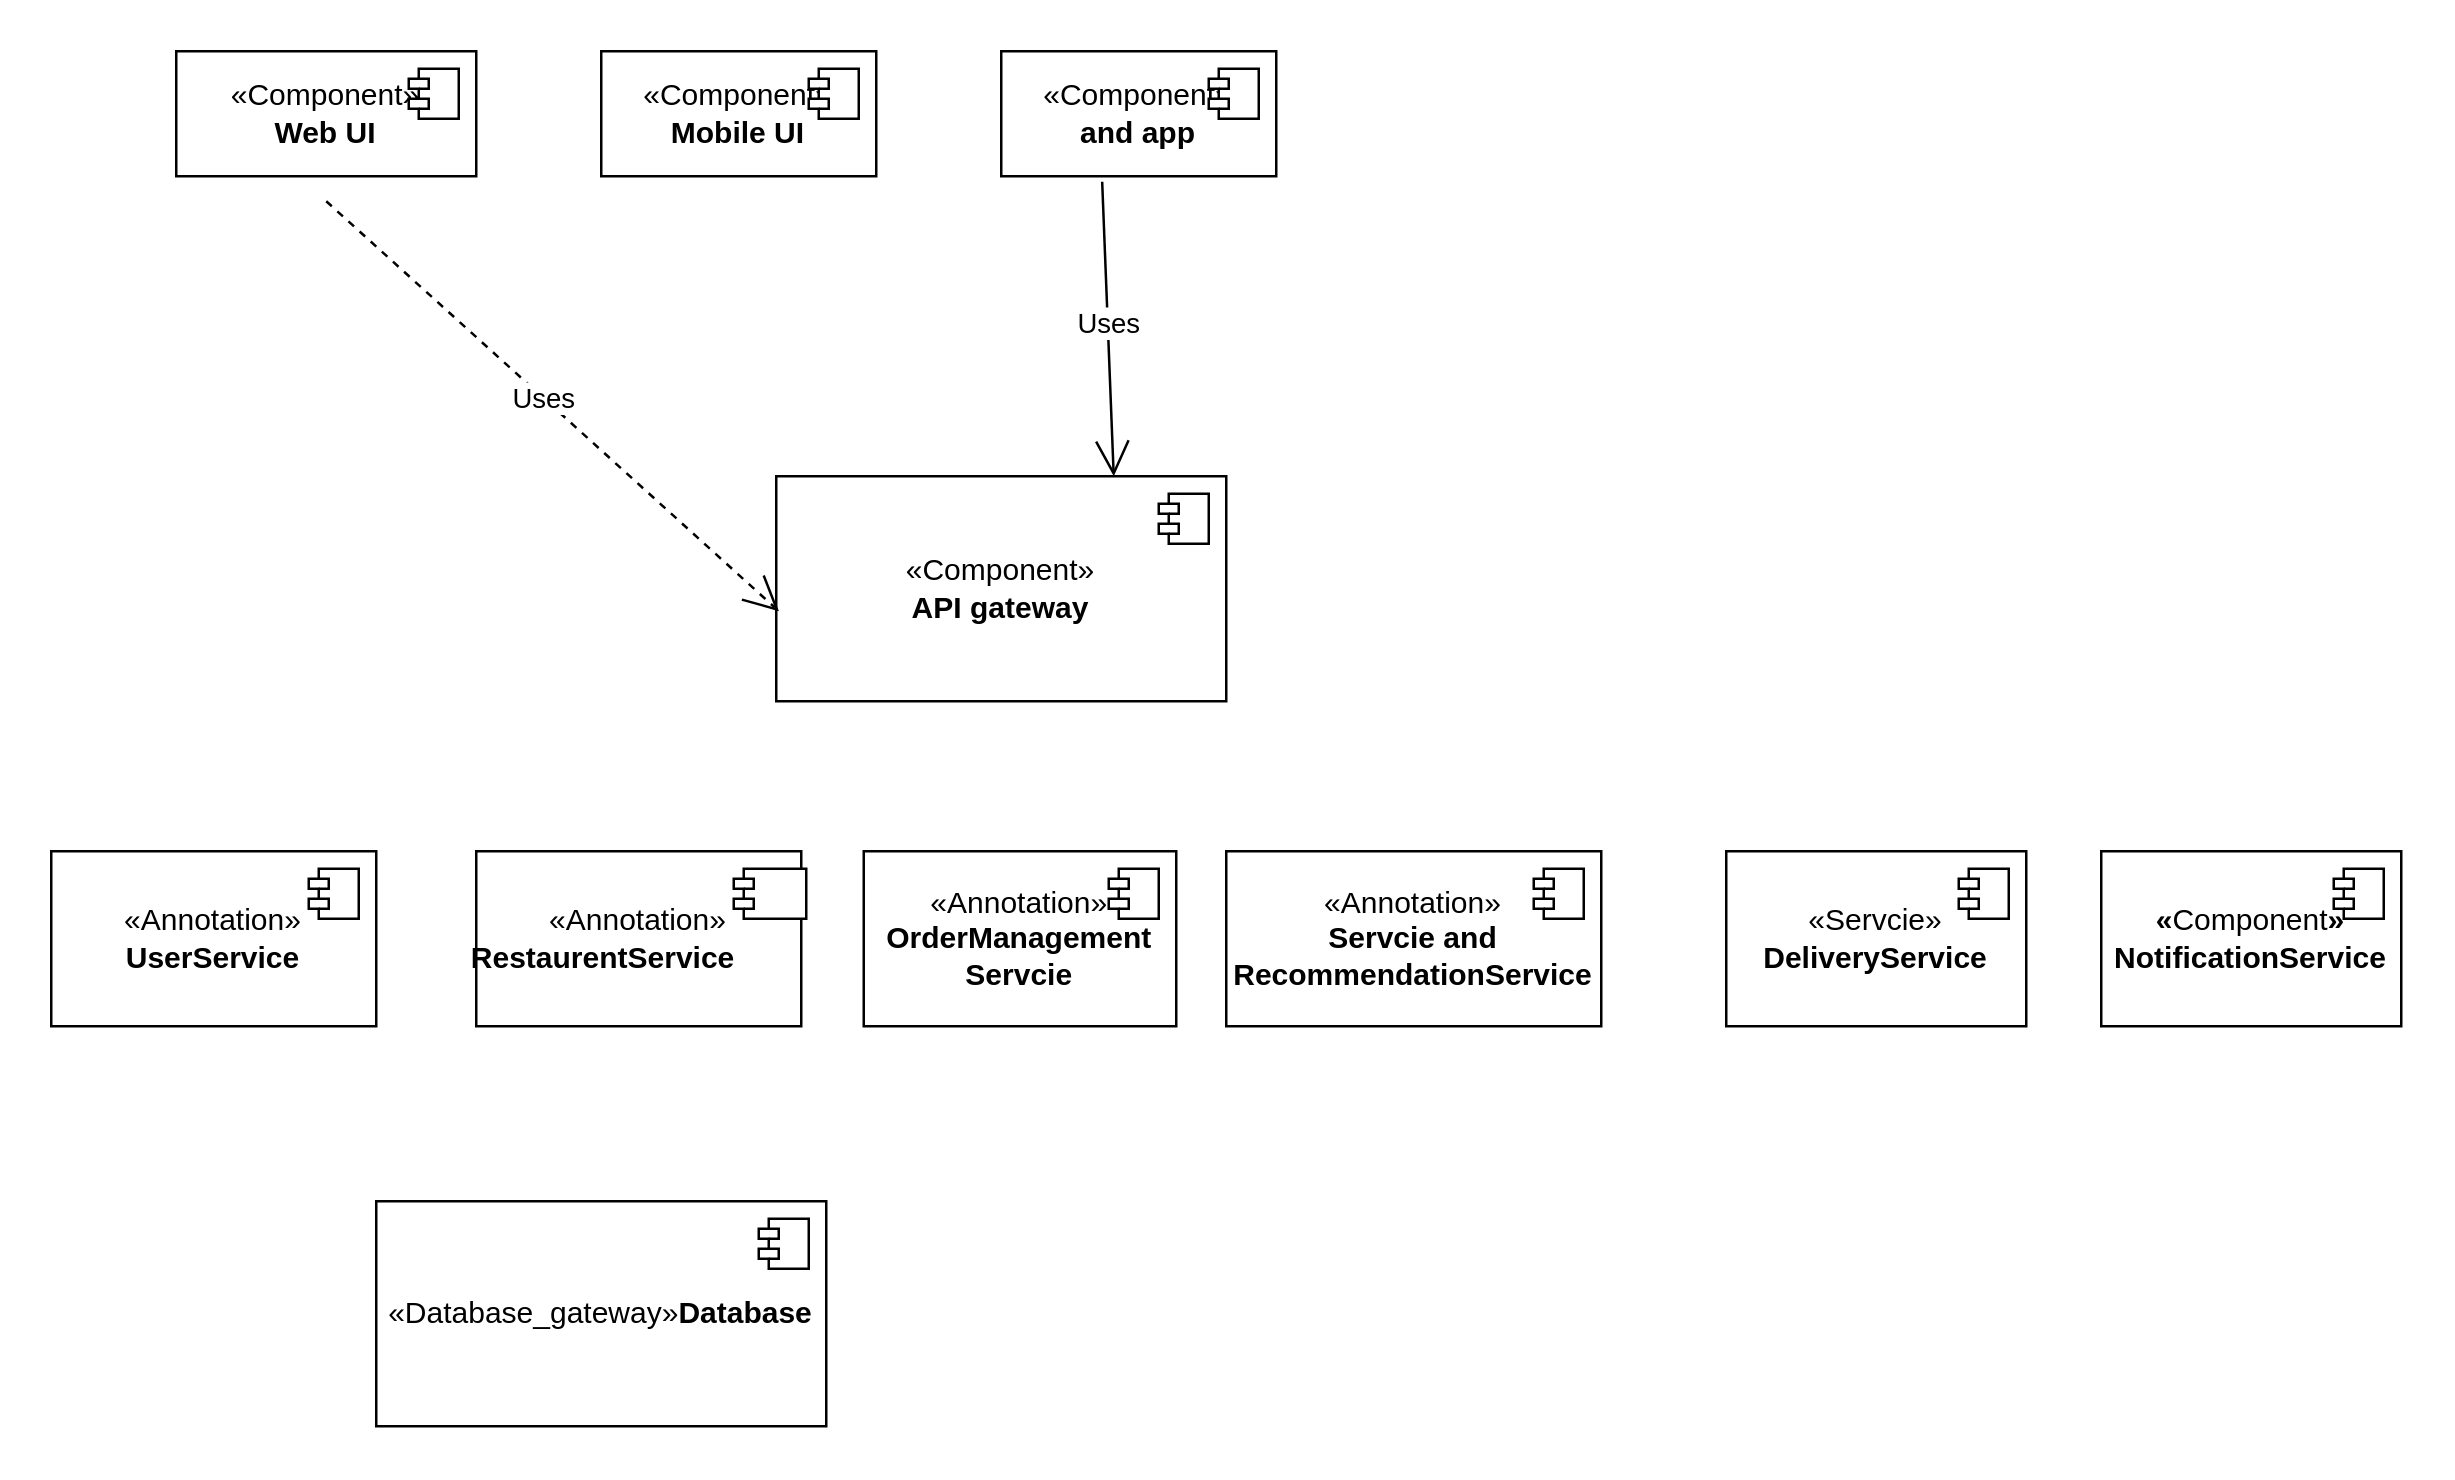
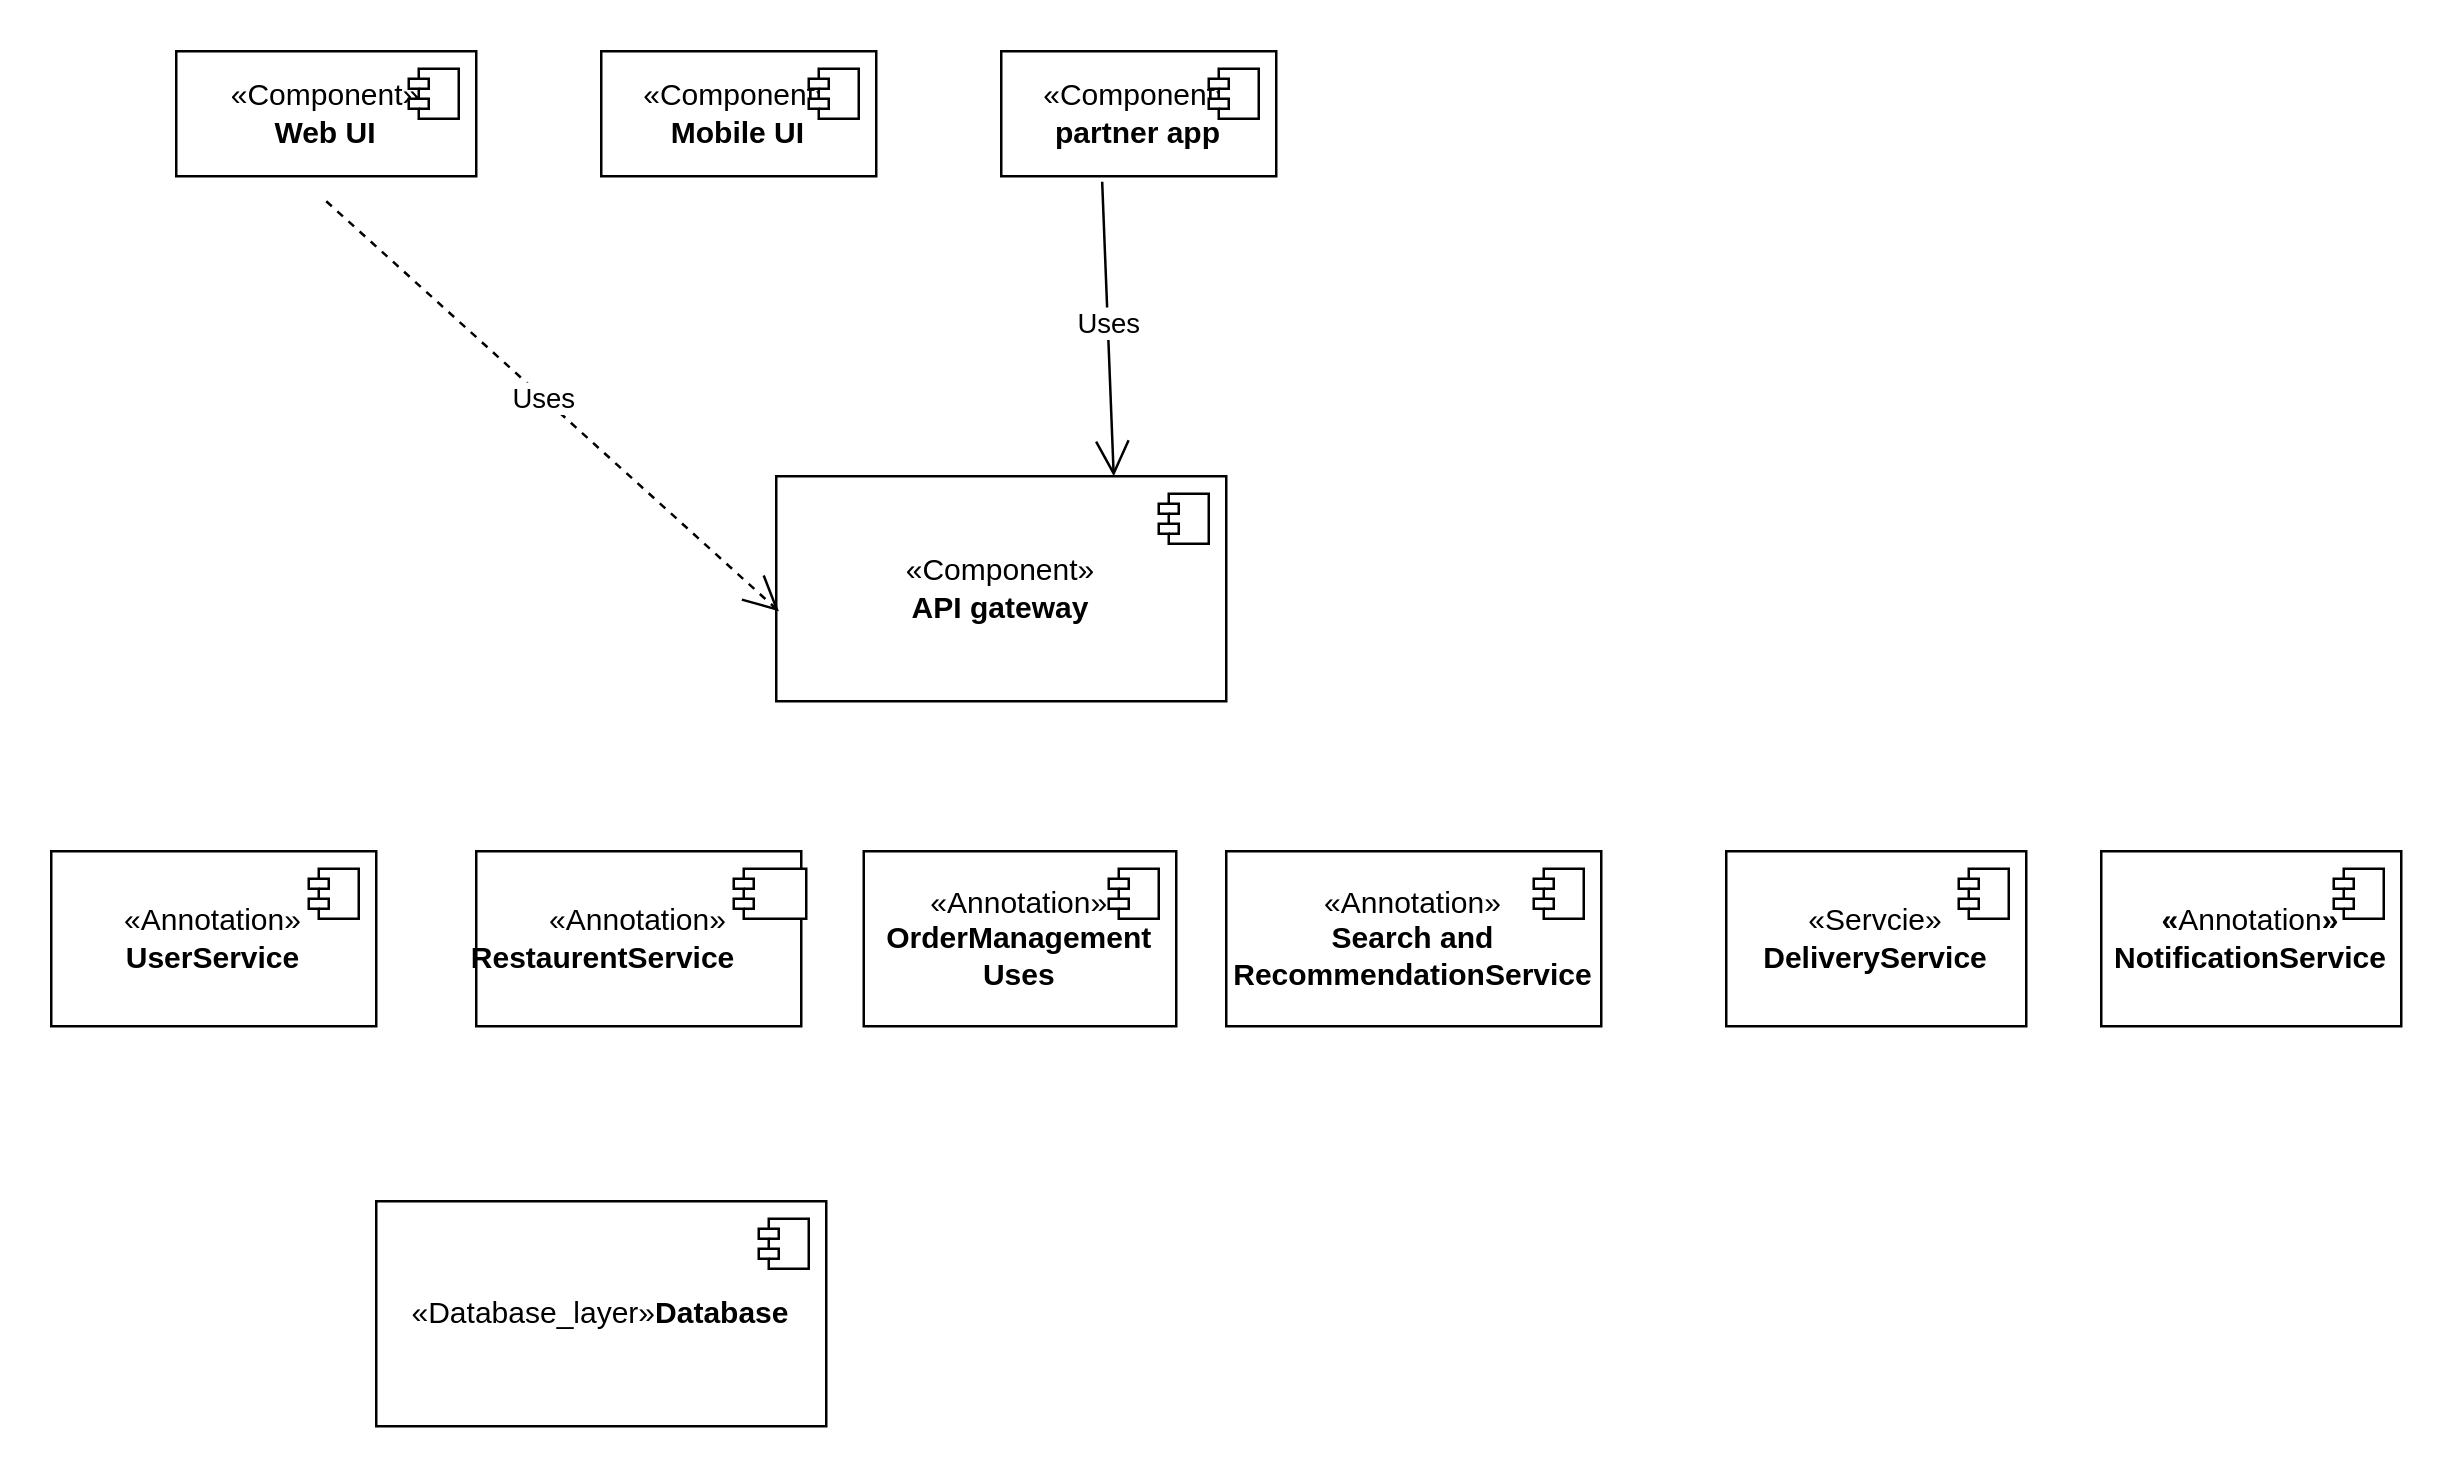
node "«Component» and app": label "«Component» and app" -> "«Component» partner app"
node "«Annotation» OrderManagement Servcie": label "«Annotation» OrderManagement Servcie" -> "«Annotation» OrderManagement Uses"
node "«Annotation» Servcie and RecommendationService": label "«Annotation» Servcie and RecommendationService" -> "«Annotation» Search and RecommendationService"
node "«Component» NotificationService": label "«Component» NotificationService" -> "«Annotation» NotificationService"
node "«Database_gateway»Database": label "«Database_gateway»Database" -> "«Database_layer»Database"
